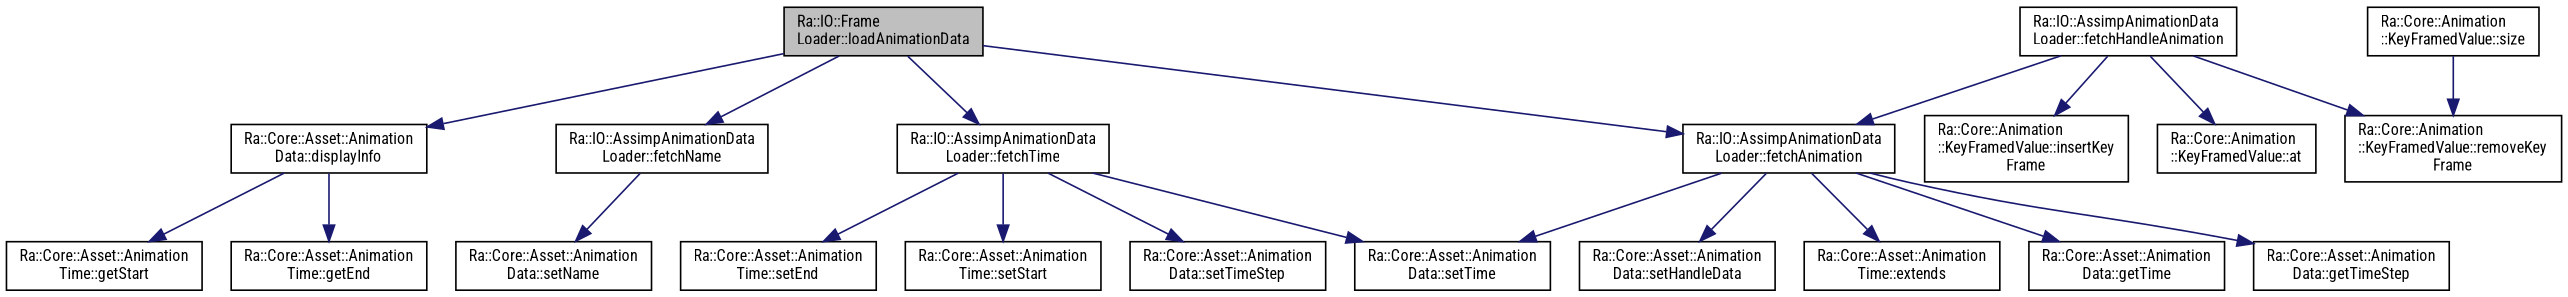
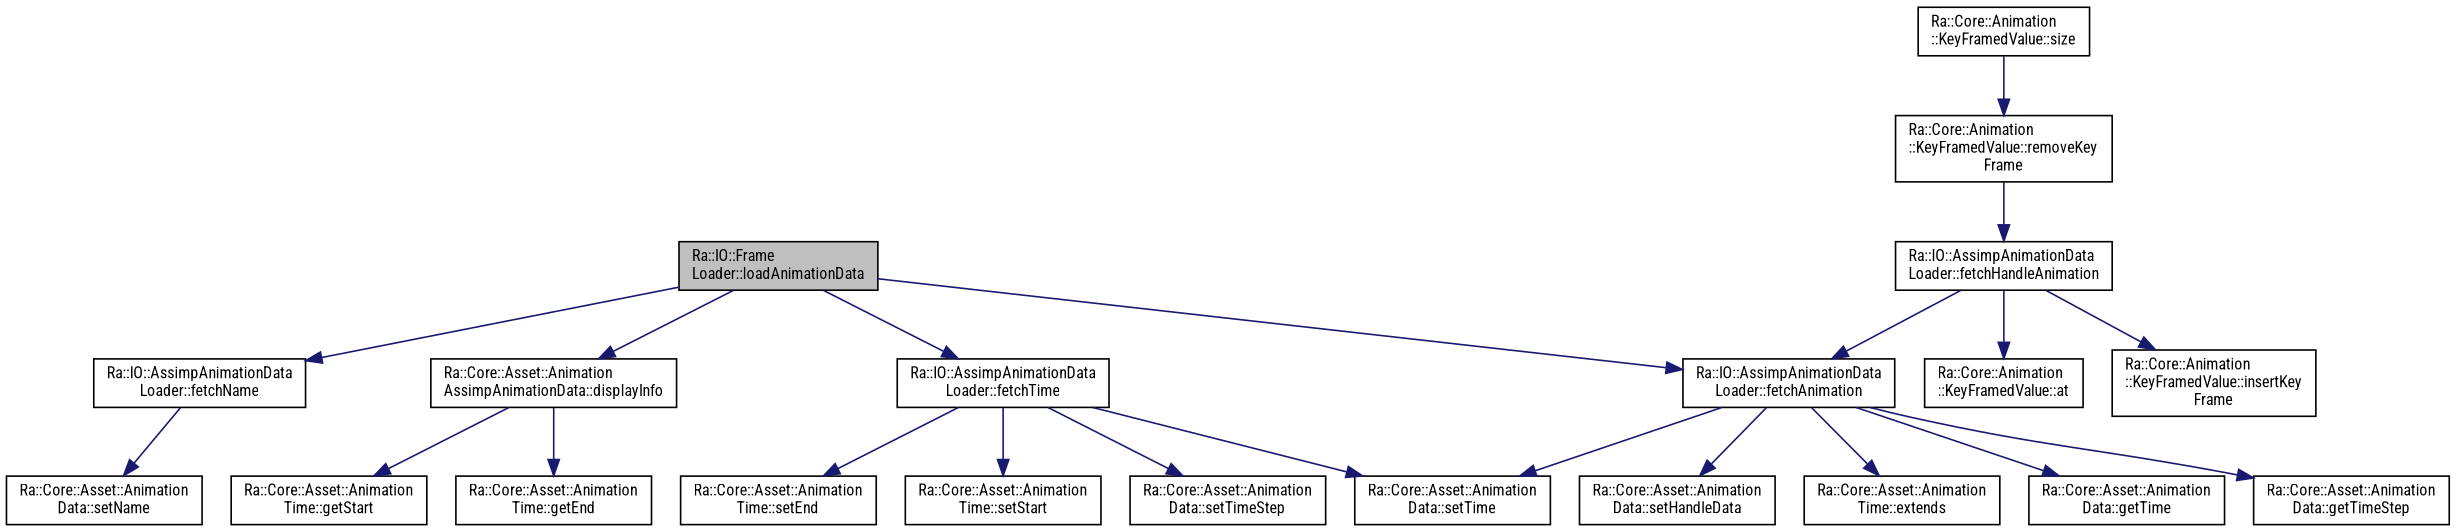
edge "Ra::IO::AssimpAnimationData Loader::fetchHandleAnimation" -> "Ra::Core::Animation ::KeyFramedValue::removeKey Frame": reversed
node "Ra::Core::Asset::Animation Data::displayInfo": label "Ra::Core::Asset::Animation Data::displayInfo" -> "Ra::Core::Asset::Animation AssimpAnimationData::displayInfo"
